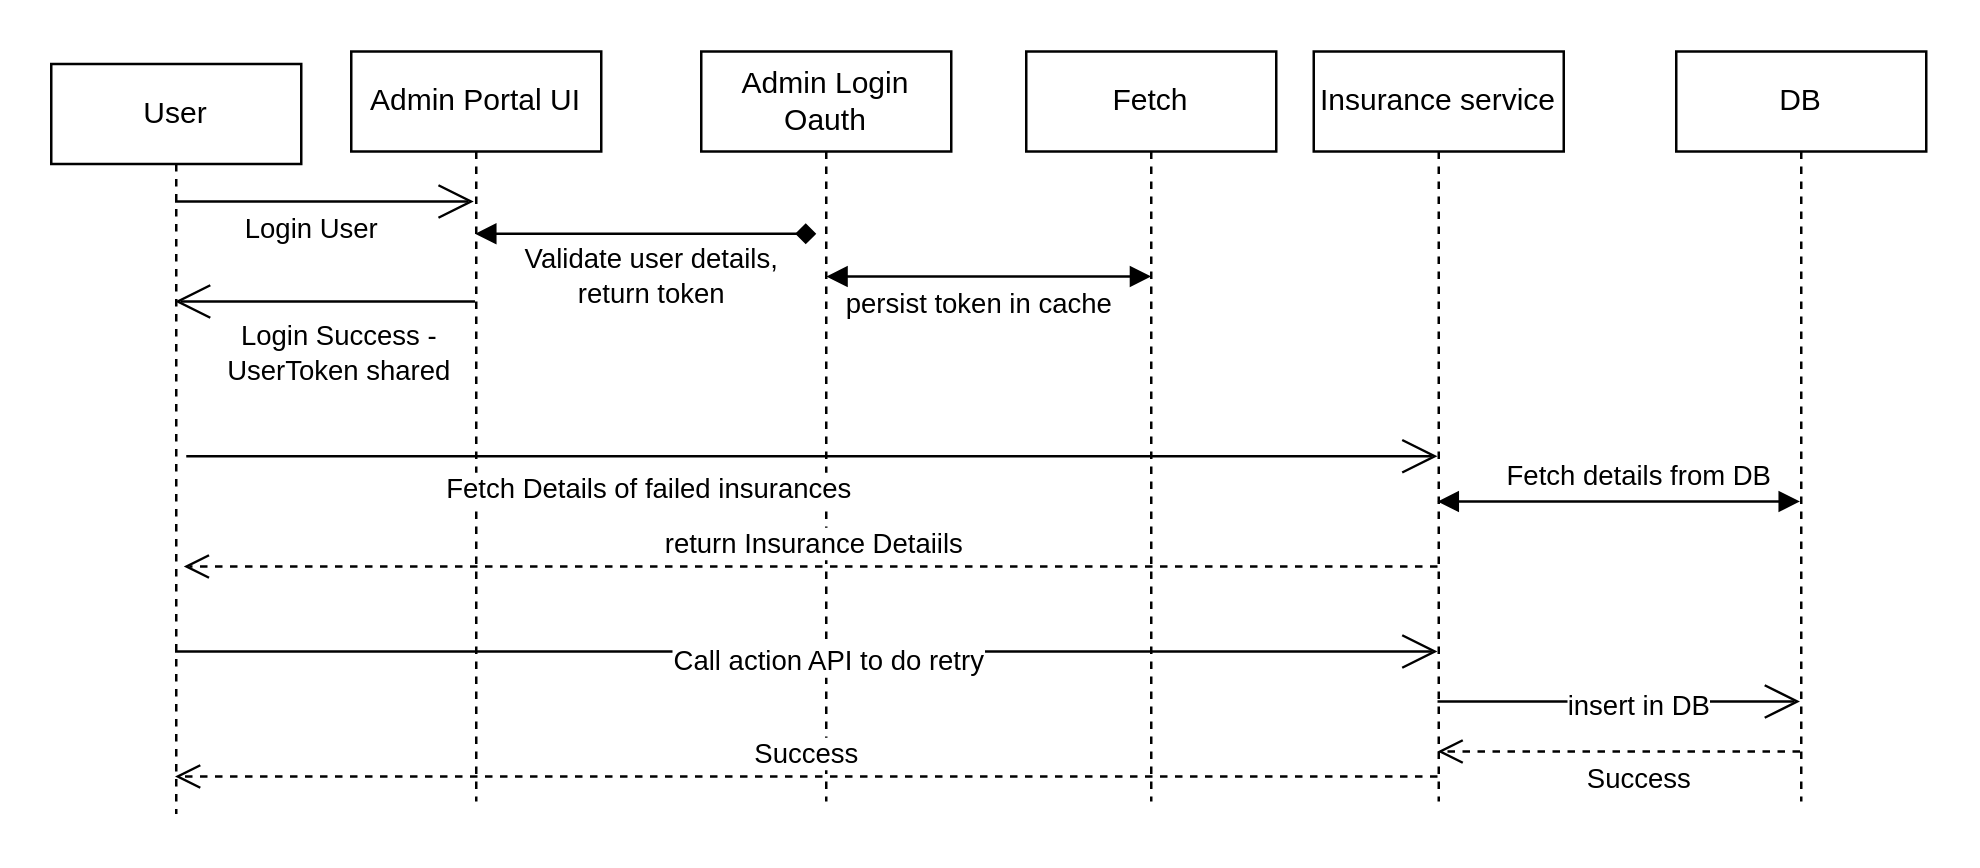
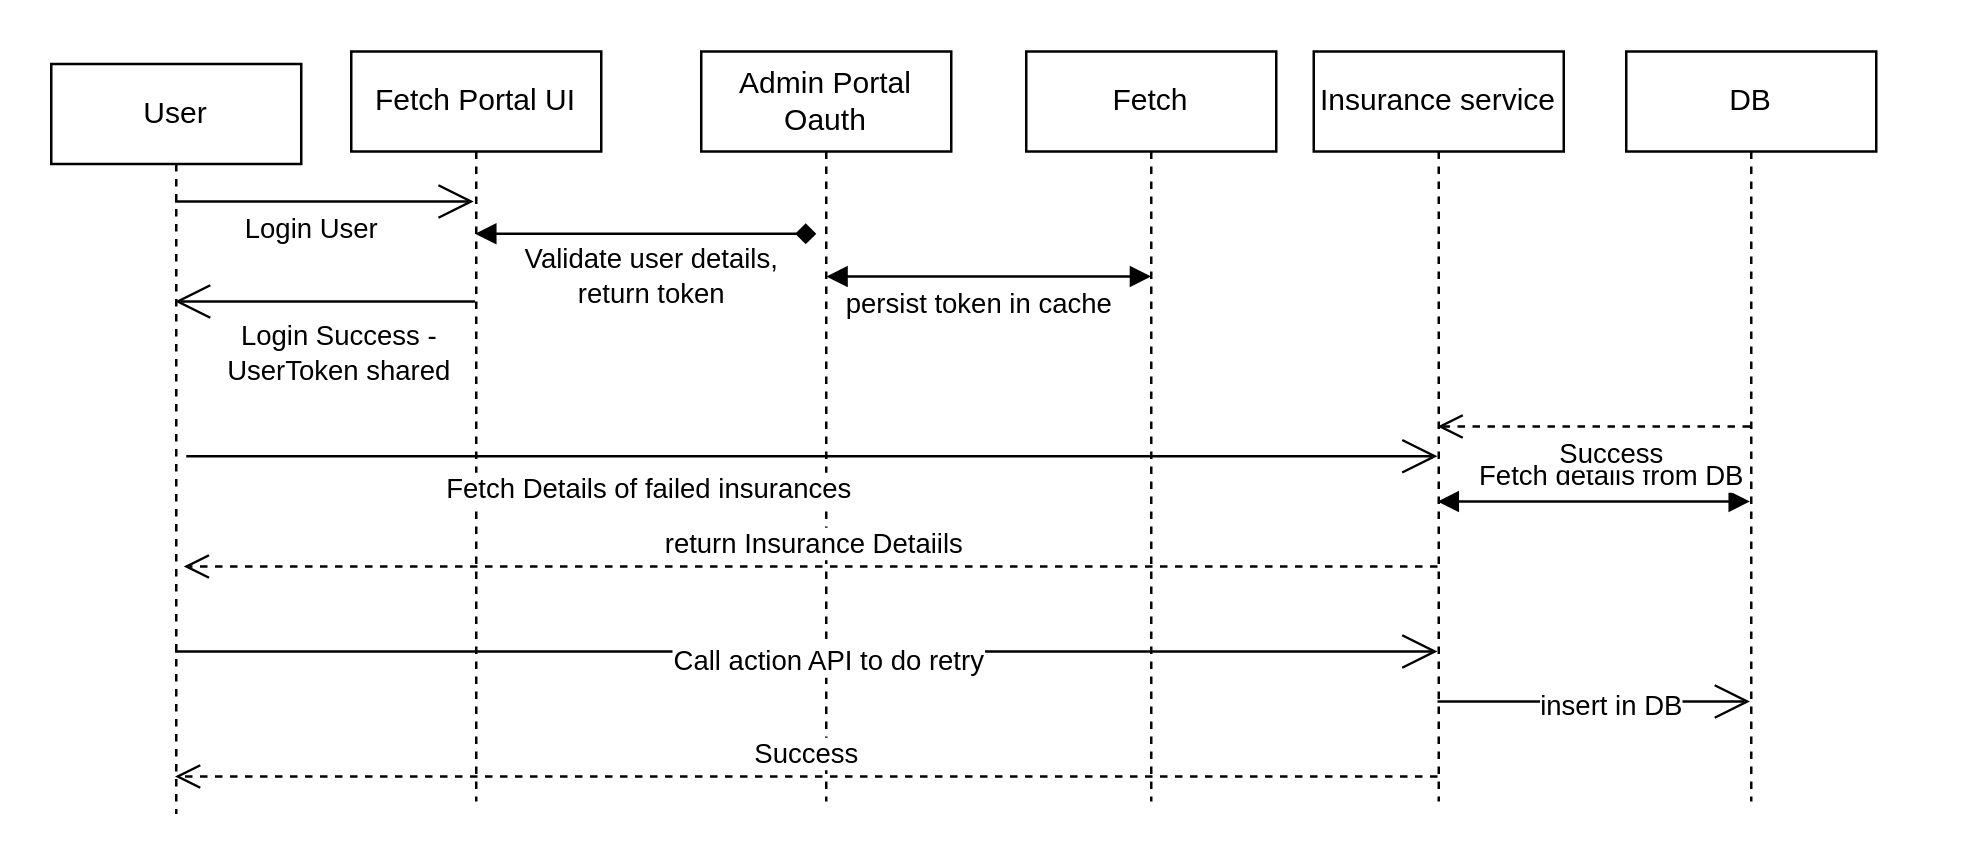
node "Admin Portal UI": label "Admin Portal UI" -> "Fetch Portal UI"
node "Admin Login Oauth": label "Admin Login Oauth" -> "Admin Portal Oauth"
node "DB": moved (1801, 426) -> (1751, 426)
